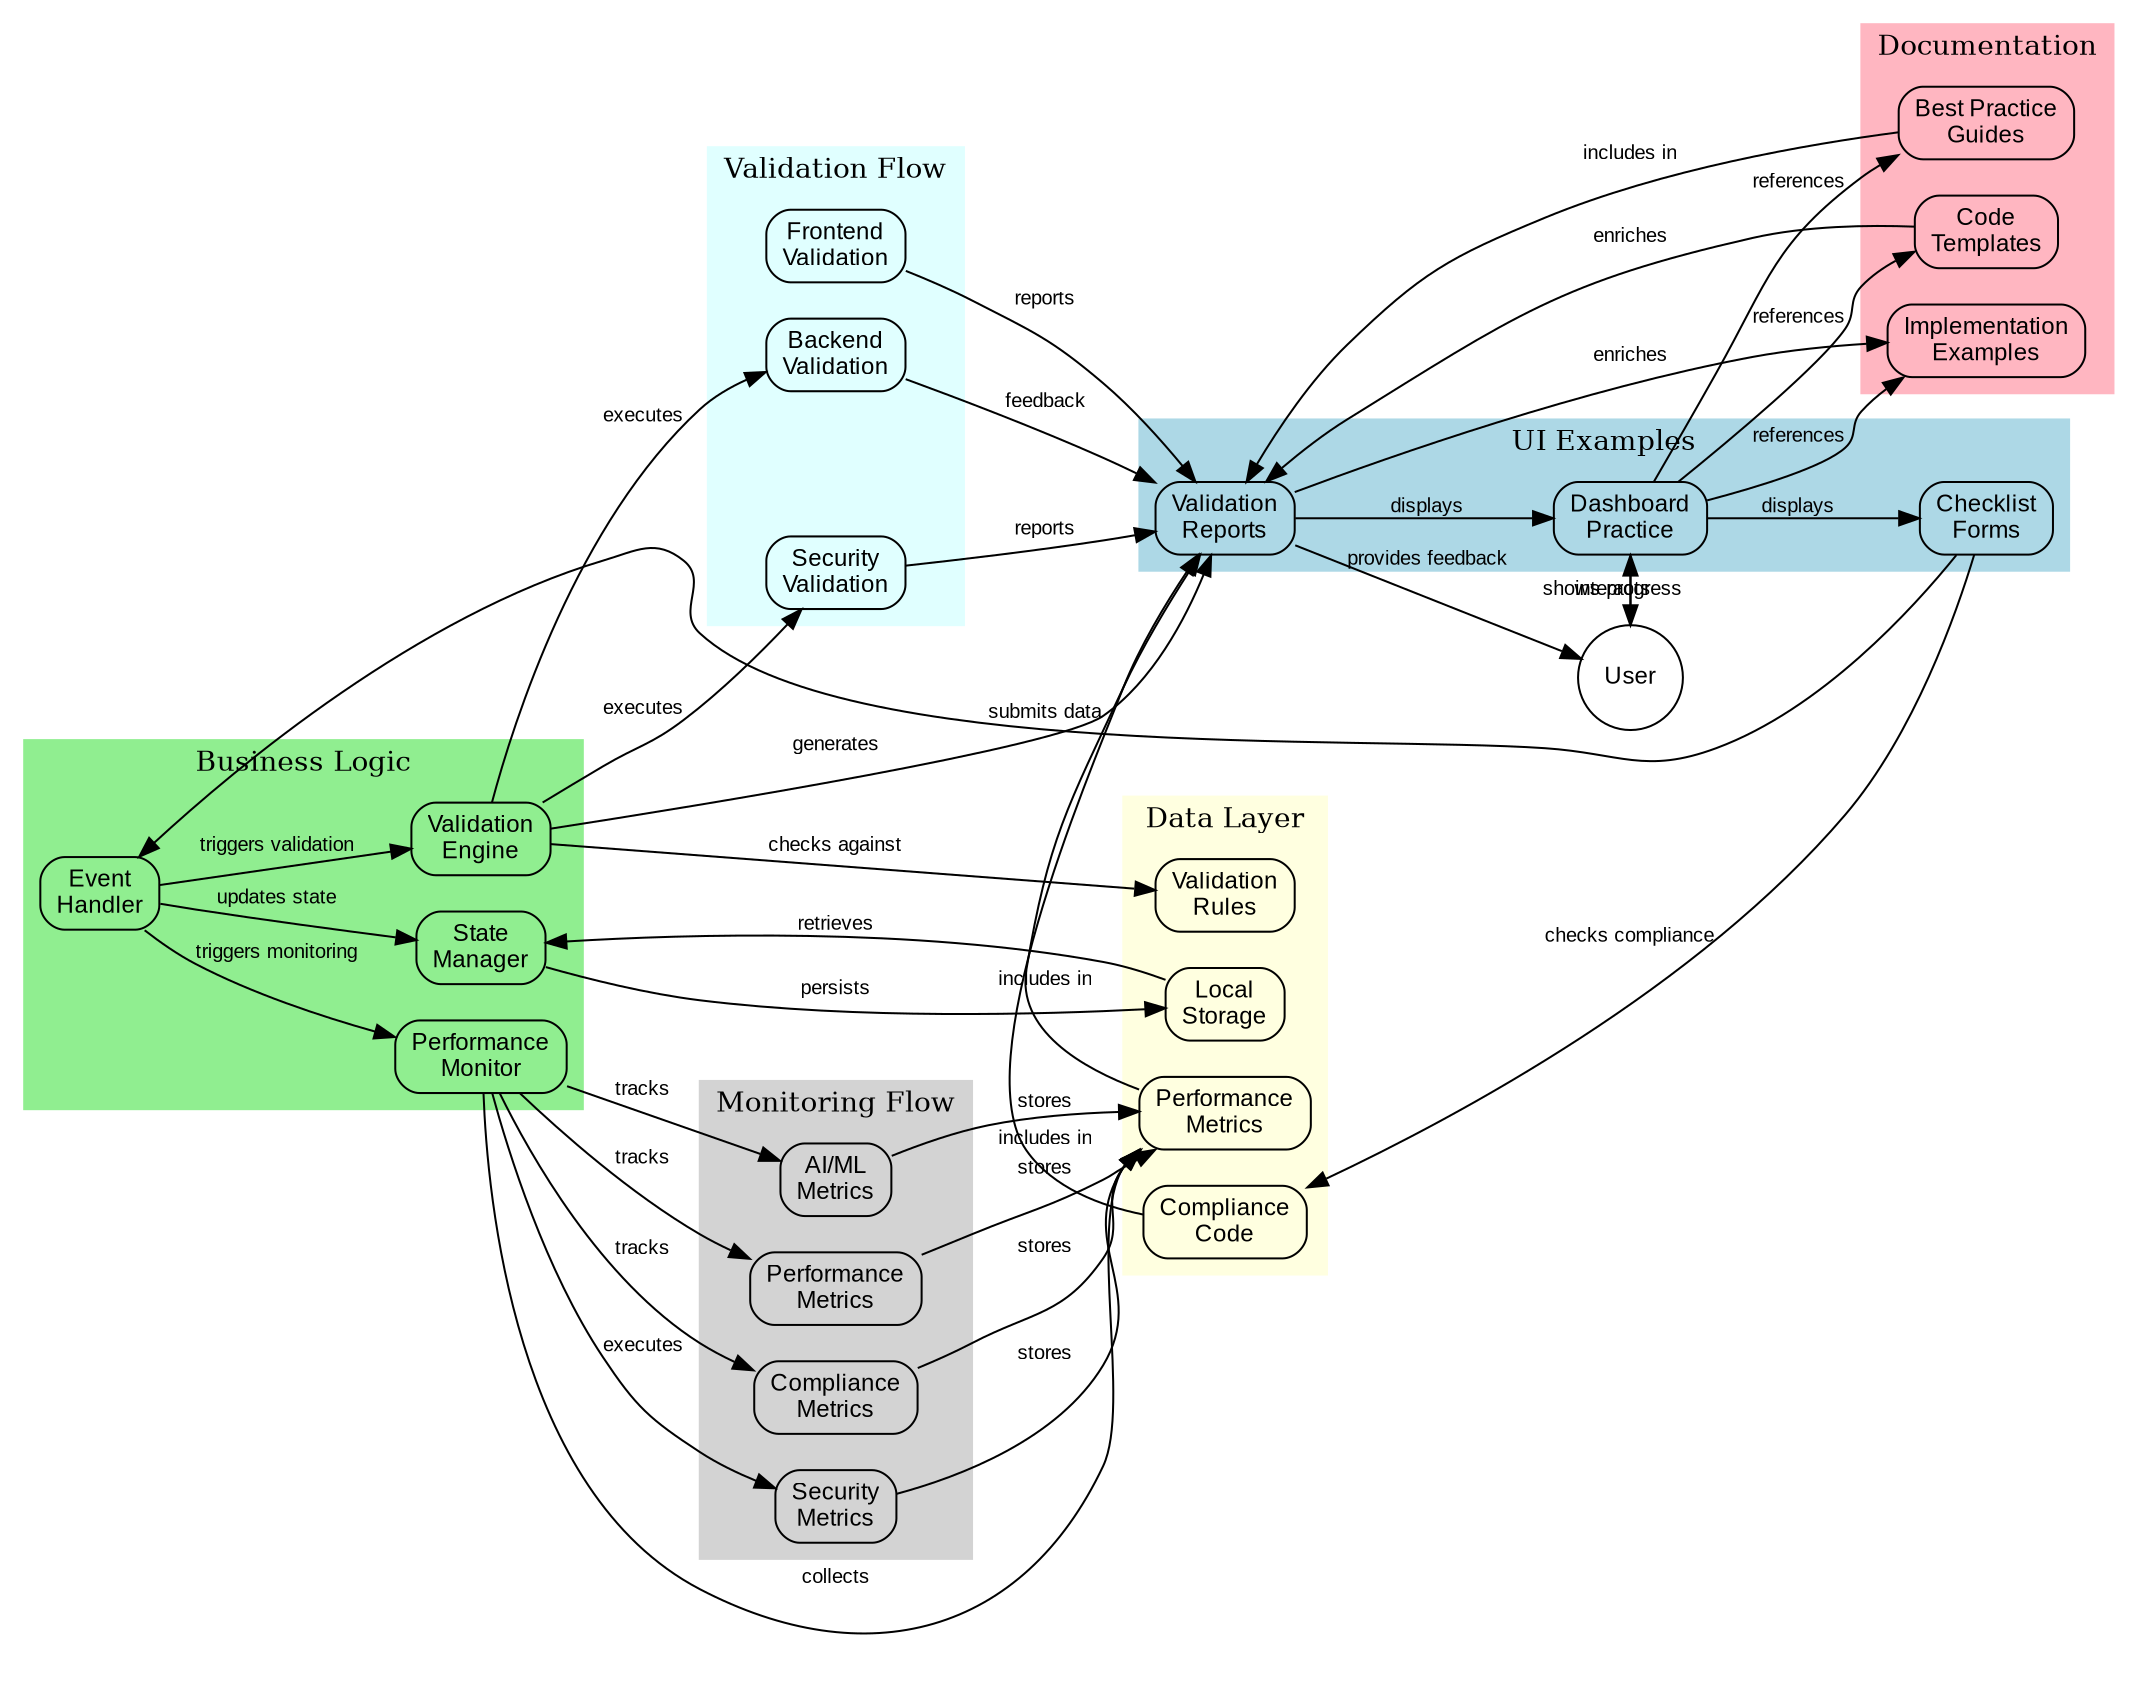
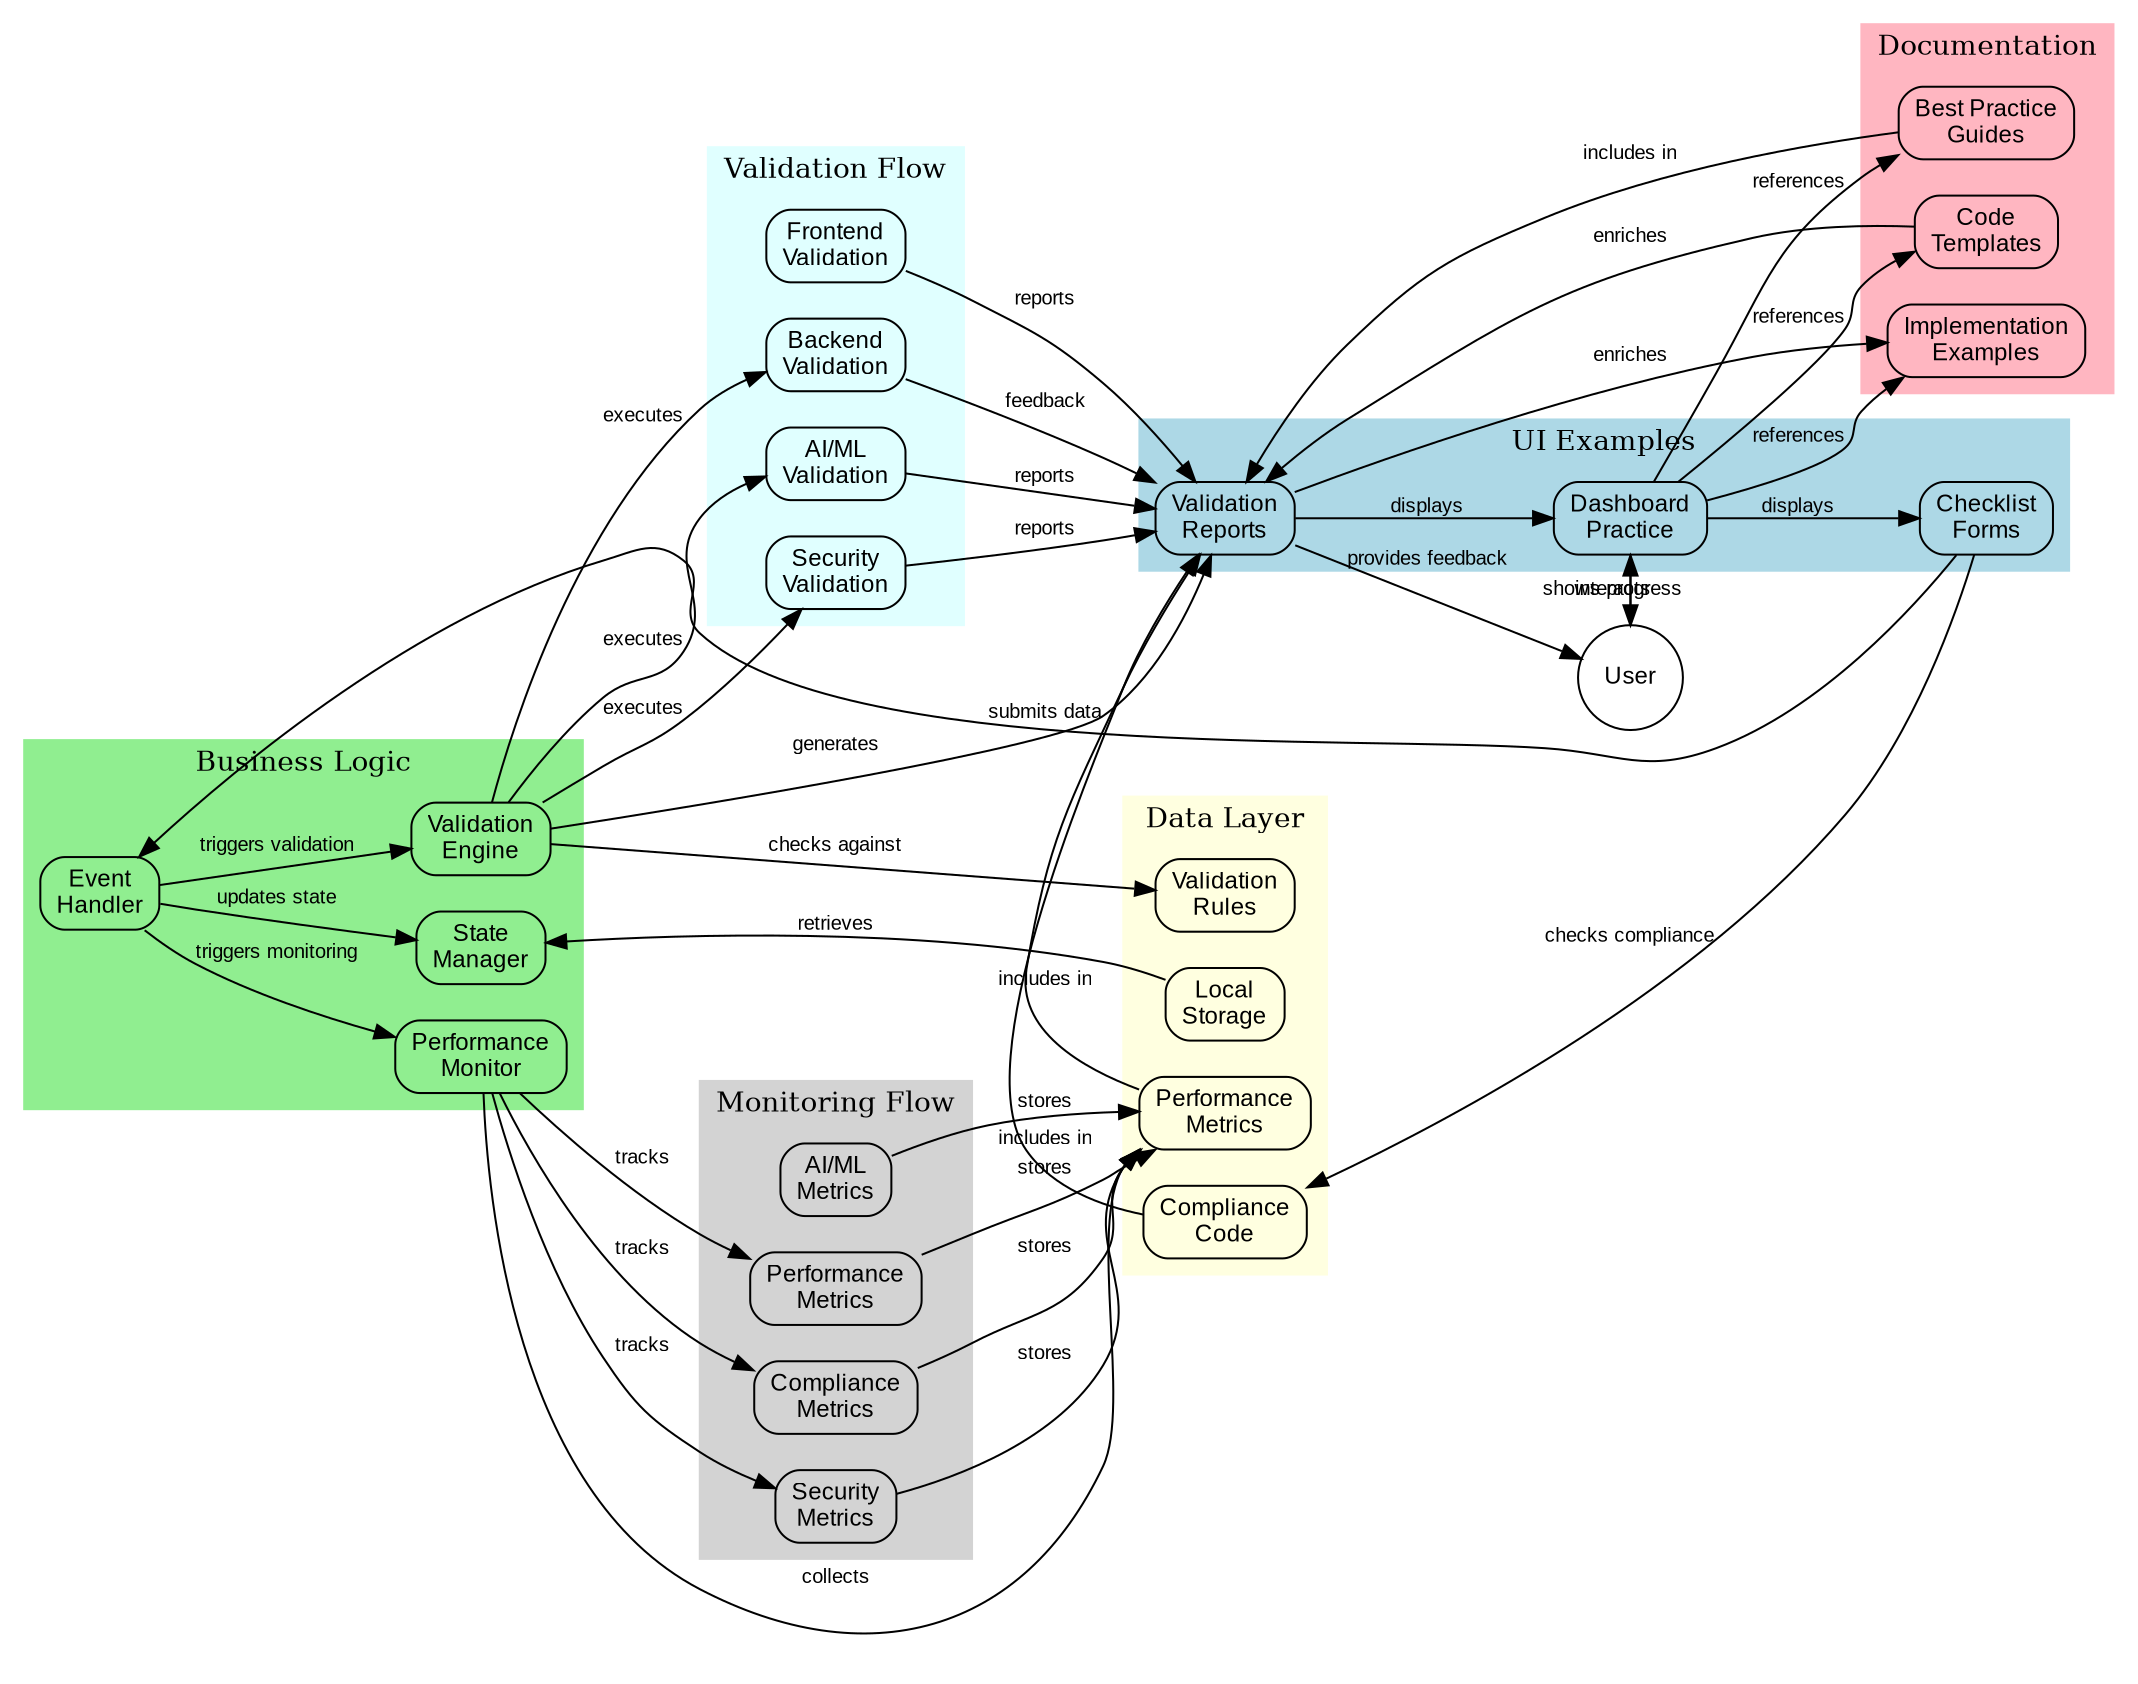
node "AI/ML Validation": added
edge "State Manager" -> "Local Storage": removed, label "persists"
edge "Performance Monitor" -> "AI/ML Metrics": removed, label "tracks"
edge "Performance Monitor" -> "Security Metrics": label "executes" -> "tracks"
